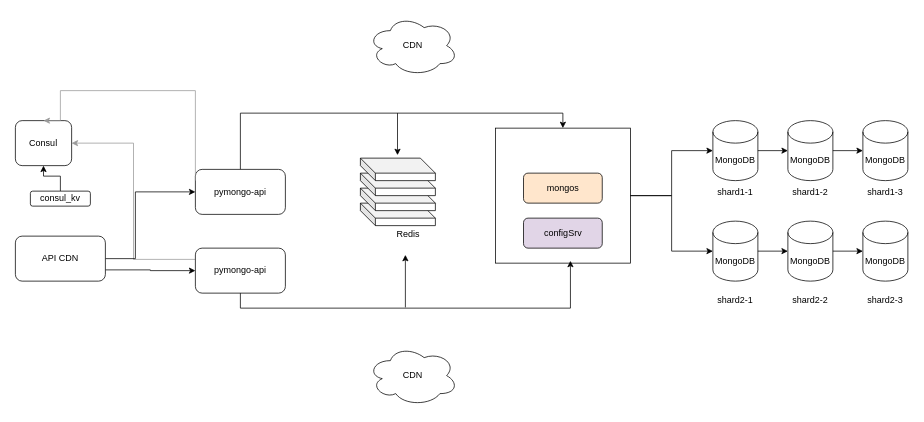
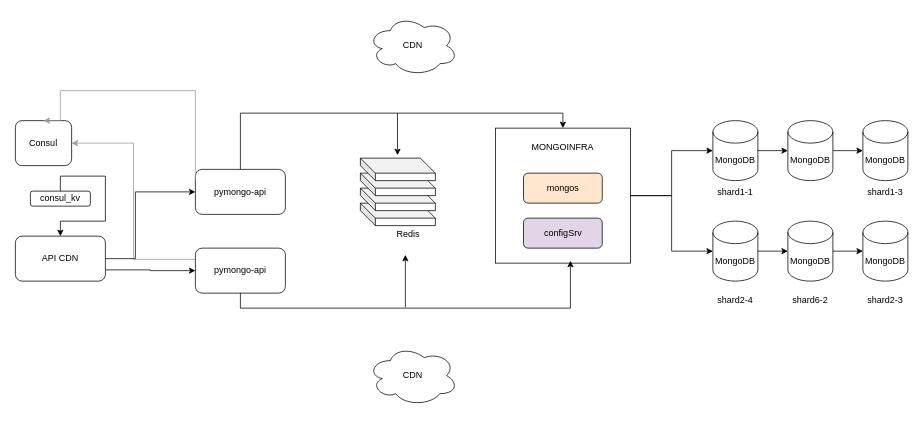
node "MONGOINFRA": added
edge "consul_kv" -> "Consul": now "consul_kv" -> "API CDN"
node "shard1-2": removed
node "shard2-1": label "shard2-1" -> "shard2-4"
node "shard2-2": label "shard2-2" -> "shard6-2"
